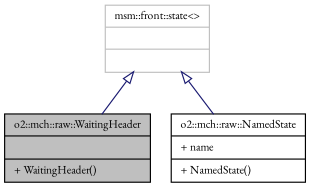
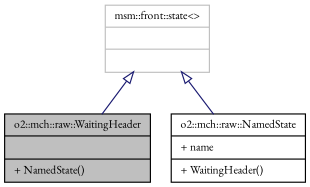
node "o2::mch::raw::WaitingHeader": text "+ WaitingHeader()" -> "+ NamedState()"
node "o2::mch::raw::NamedState": text "+ NamedState()" -> "+ WaitingHeader()"
